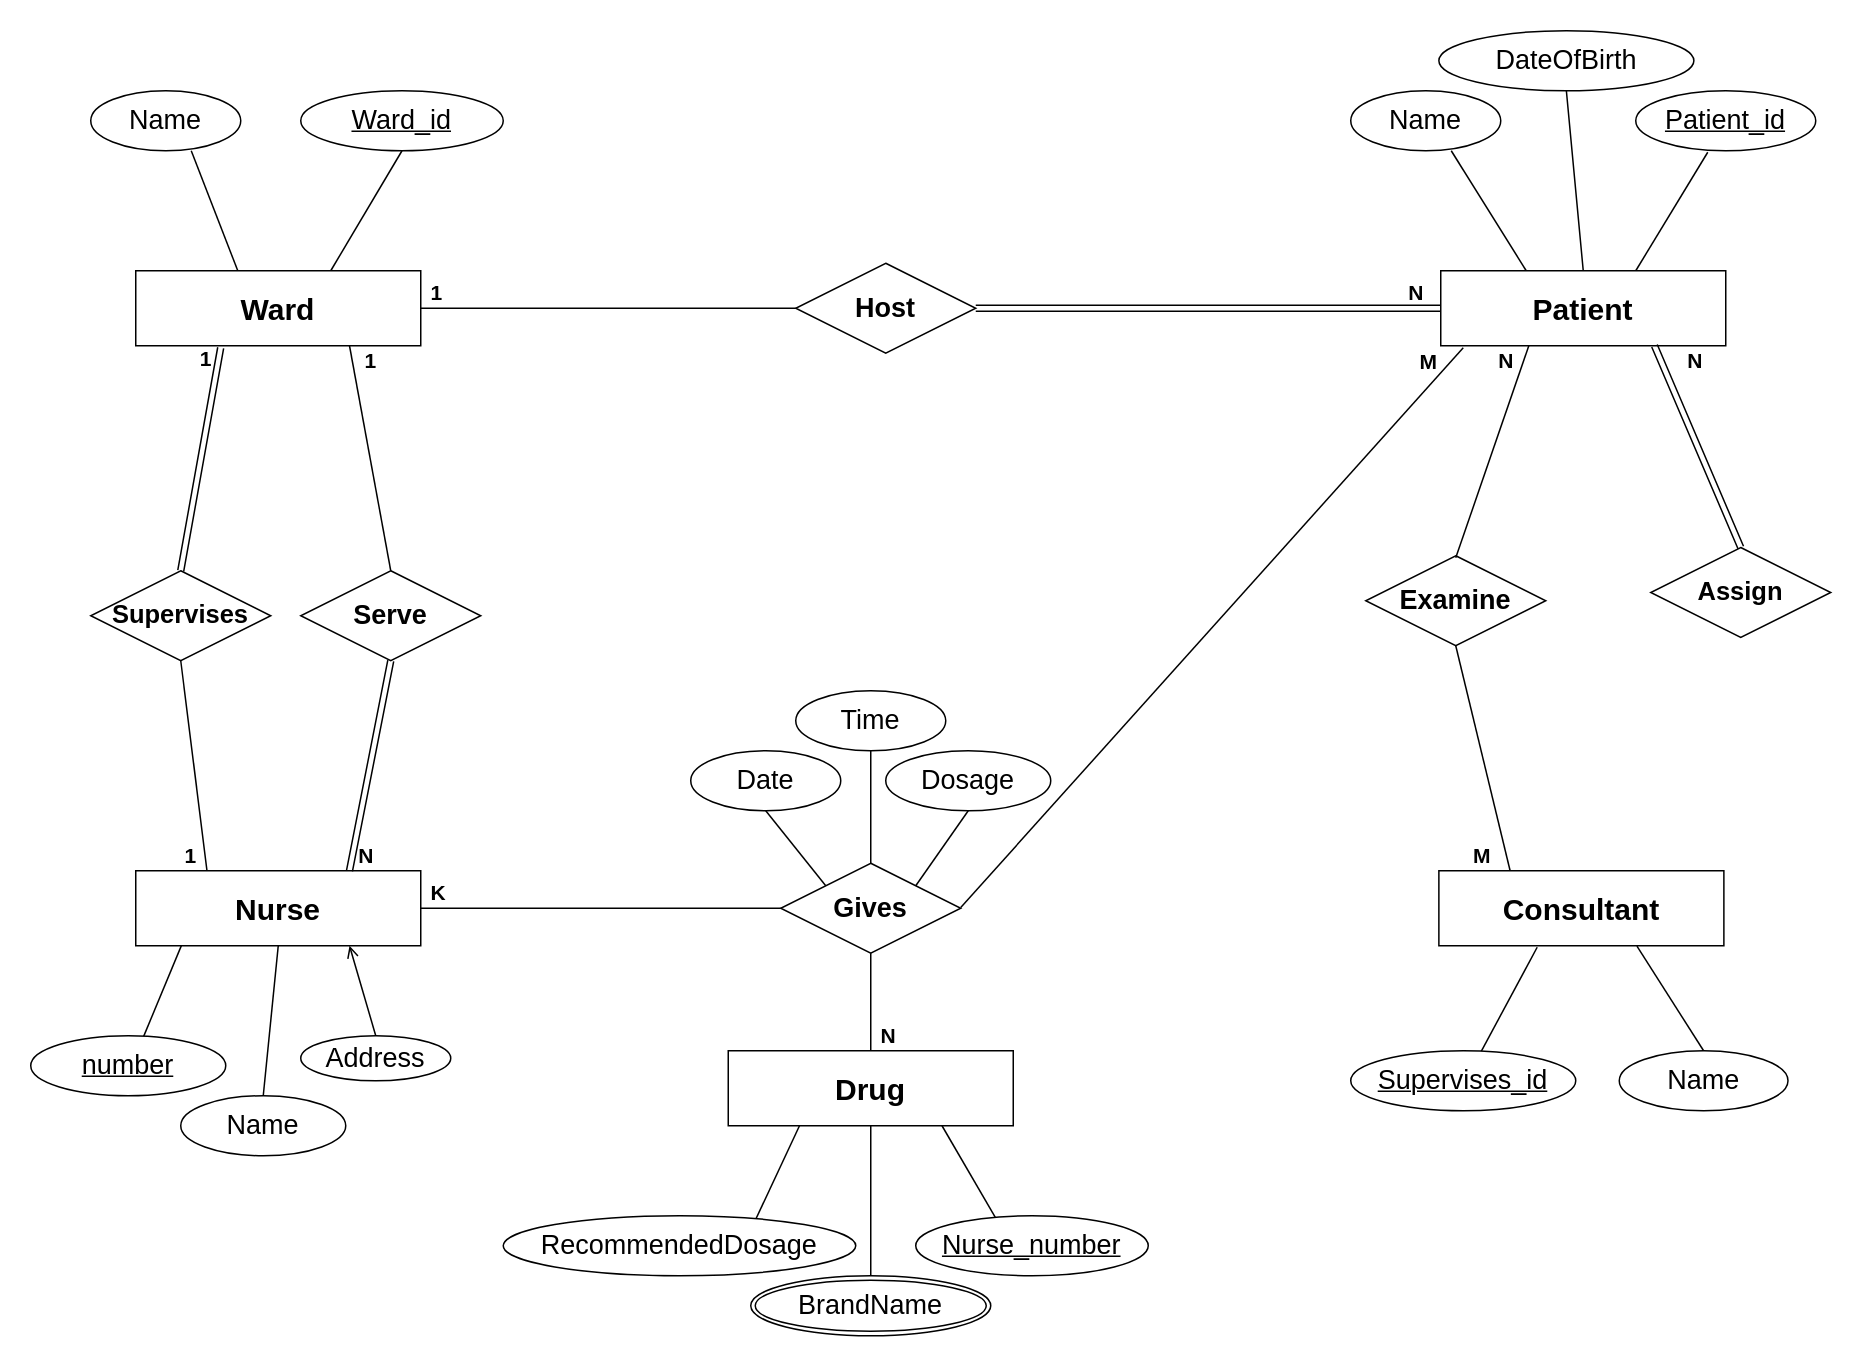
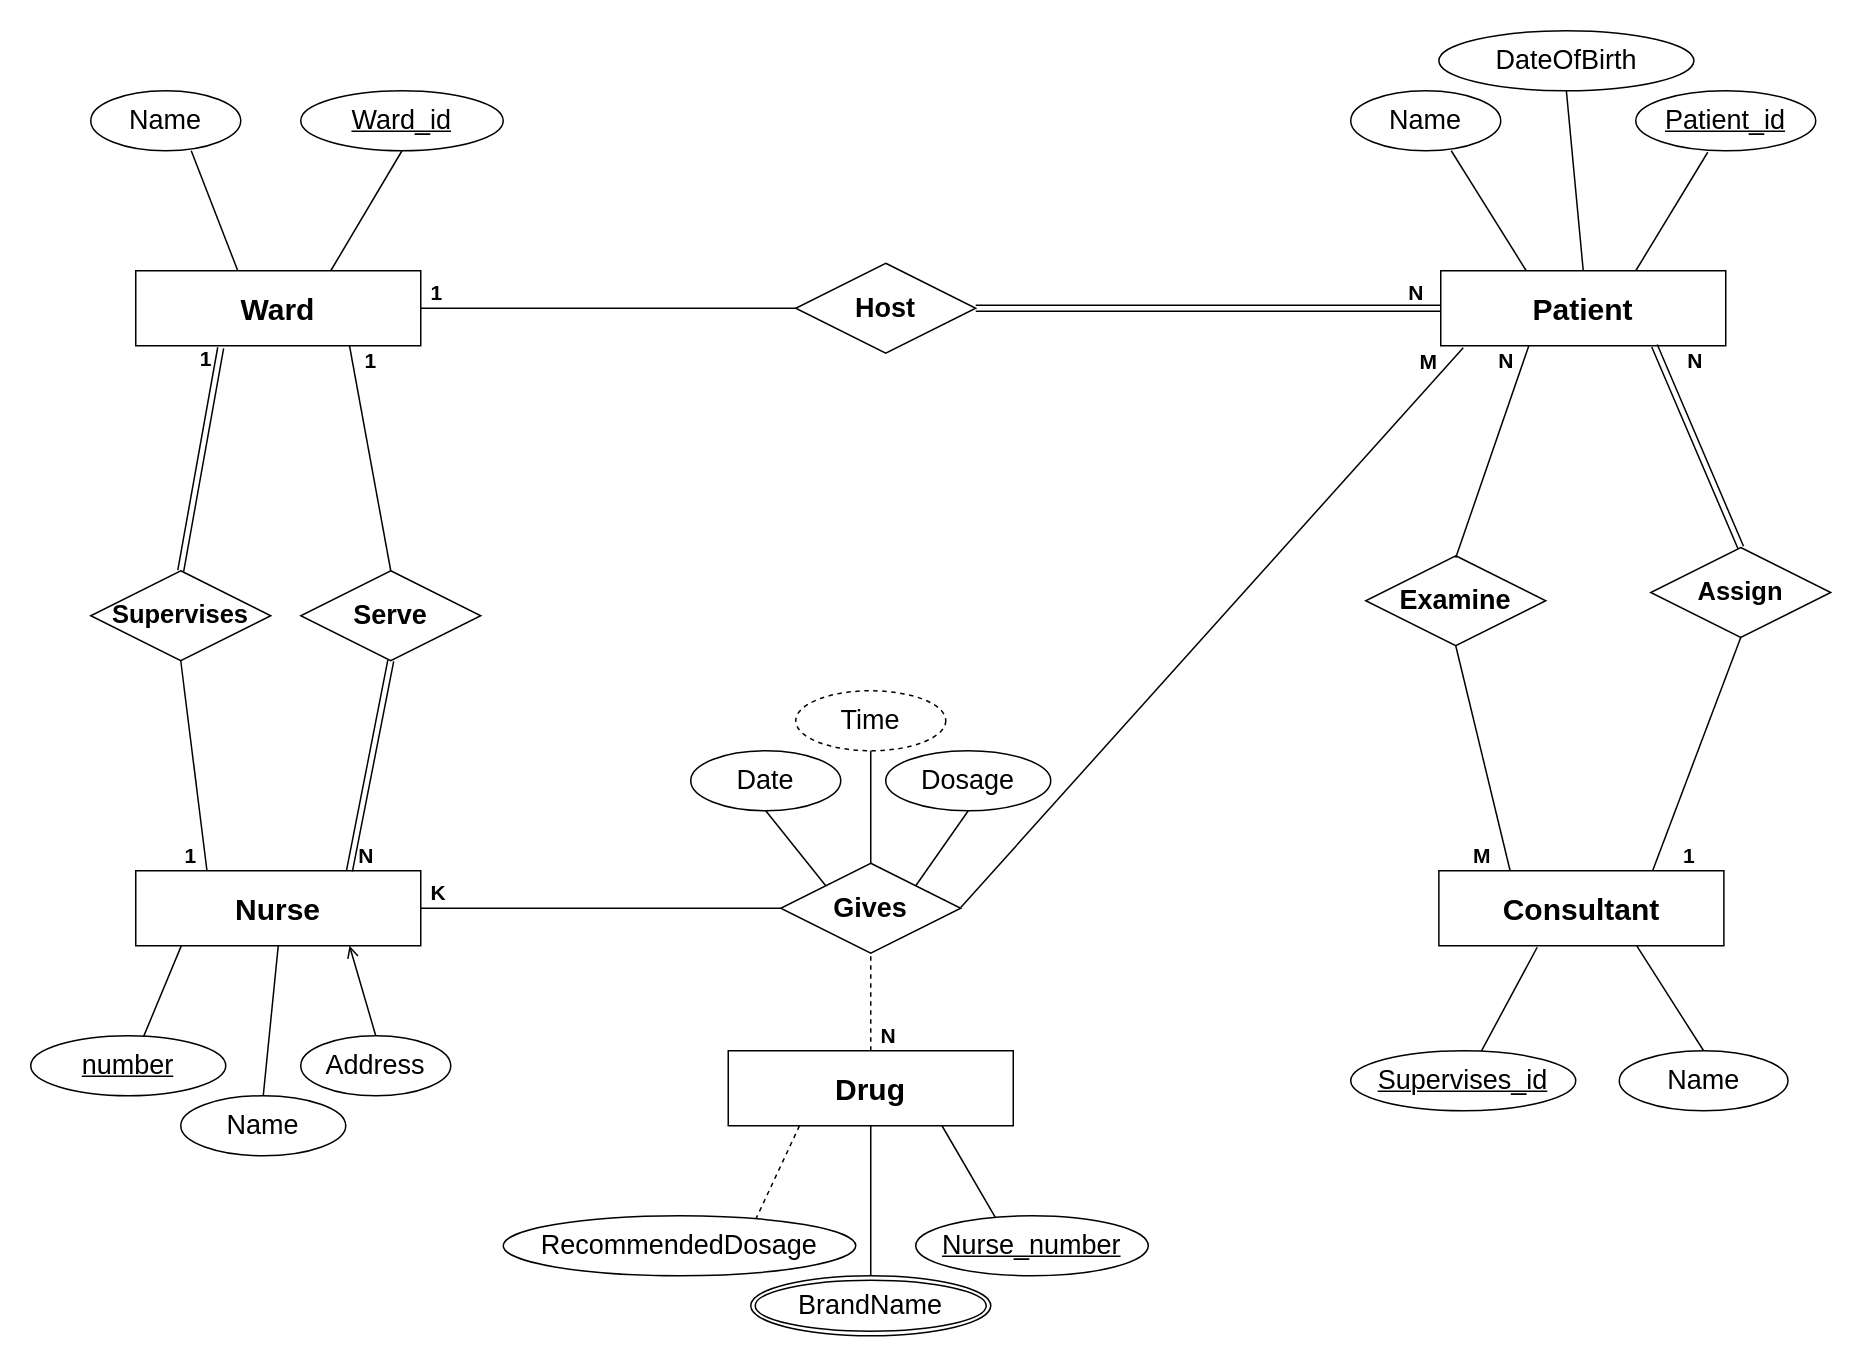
node "Time": style solid -> dashed
edge "Assign" -- "Consultant": added, label "1"
edge "Gives" -- "Drug": style solid -> dashed
node "Address": size 150x45 -> 150x60
edge "Drug" -- "RecommendedDosage": style solid -> dashed
